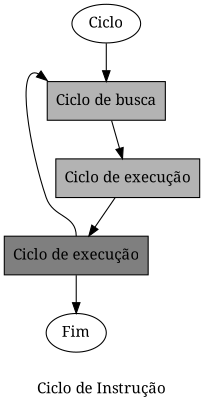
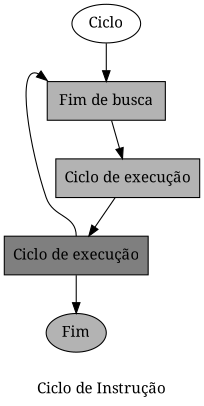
node "Ciclo de busca": label "Ciclo de busca" -> "Fim de busca"
node "Fim": fillcolor white -> gray70
